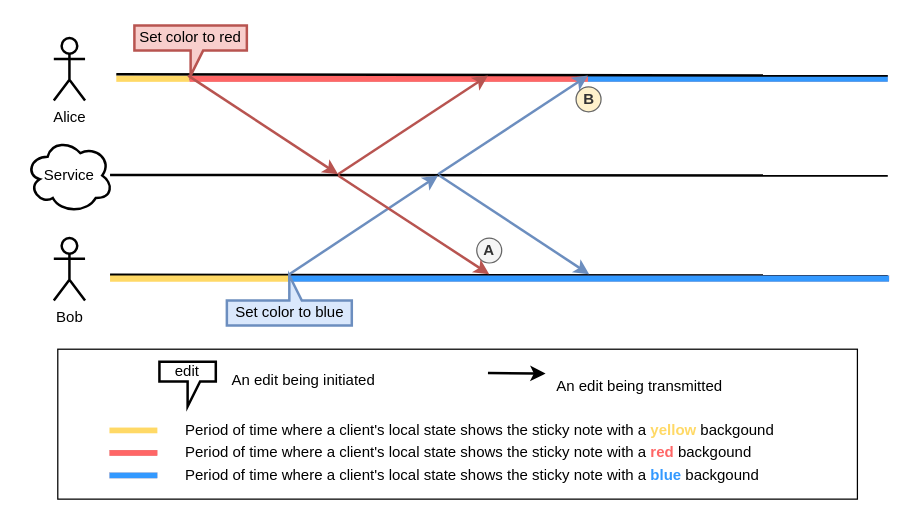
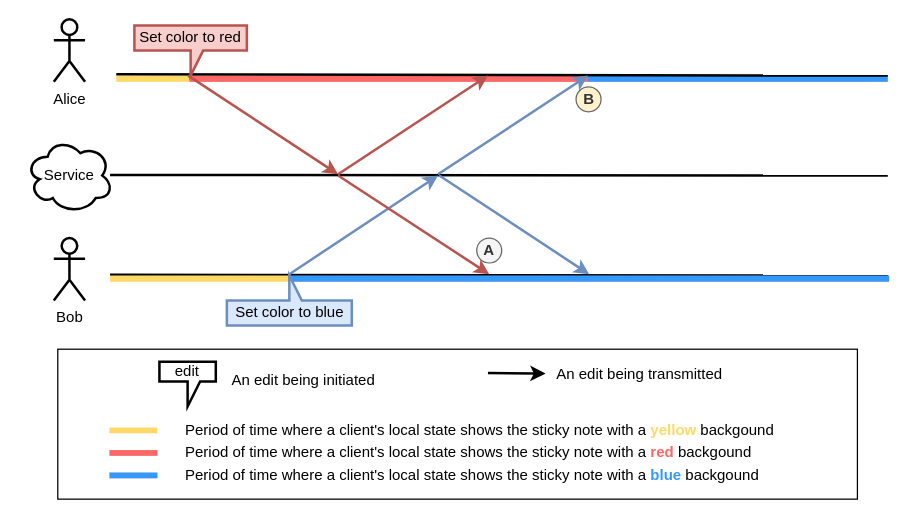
node "Alice": moved (69, 69) -> (69, 51)
node "An edit being transmitted": moved (640, 387) -> (640, 375)
